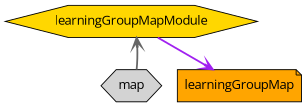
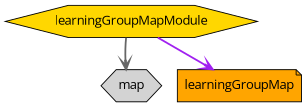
edge "map" -> "learningGroupMapModule": reversed
